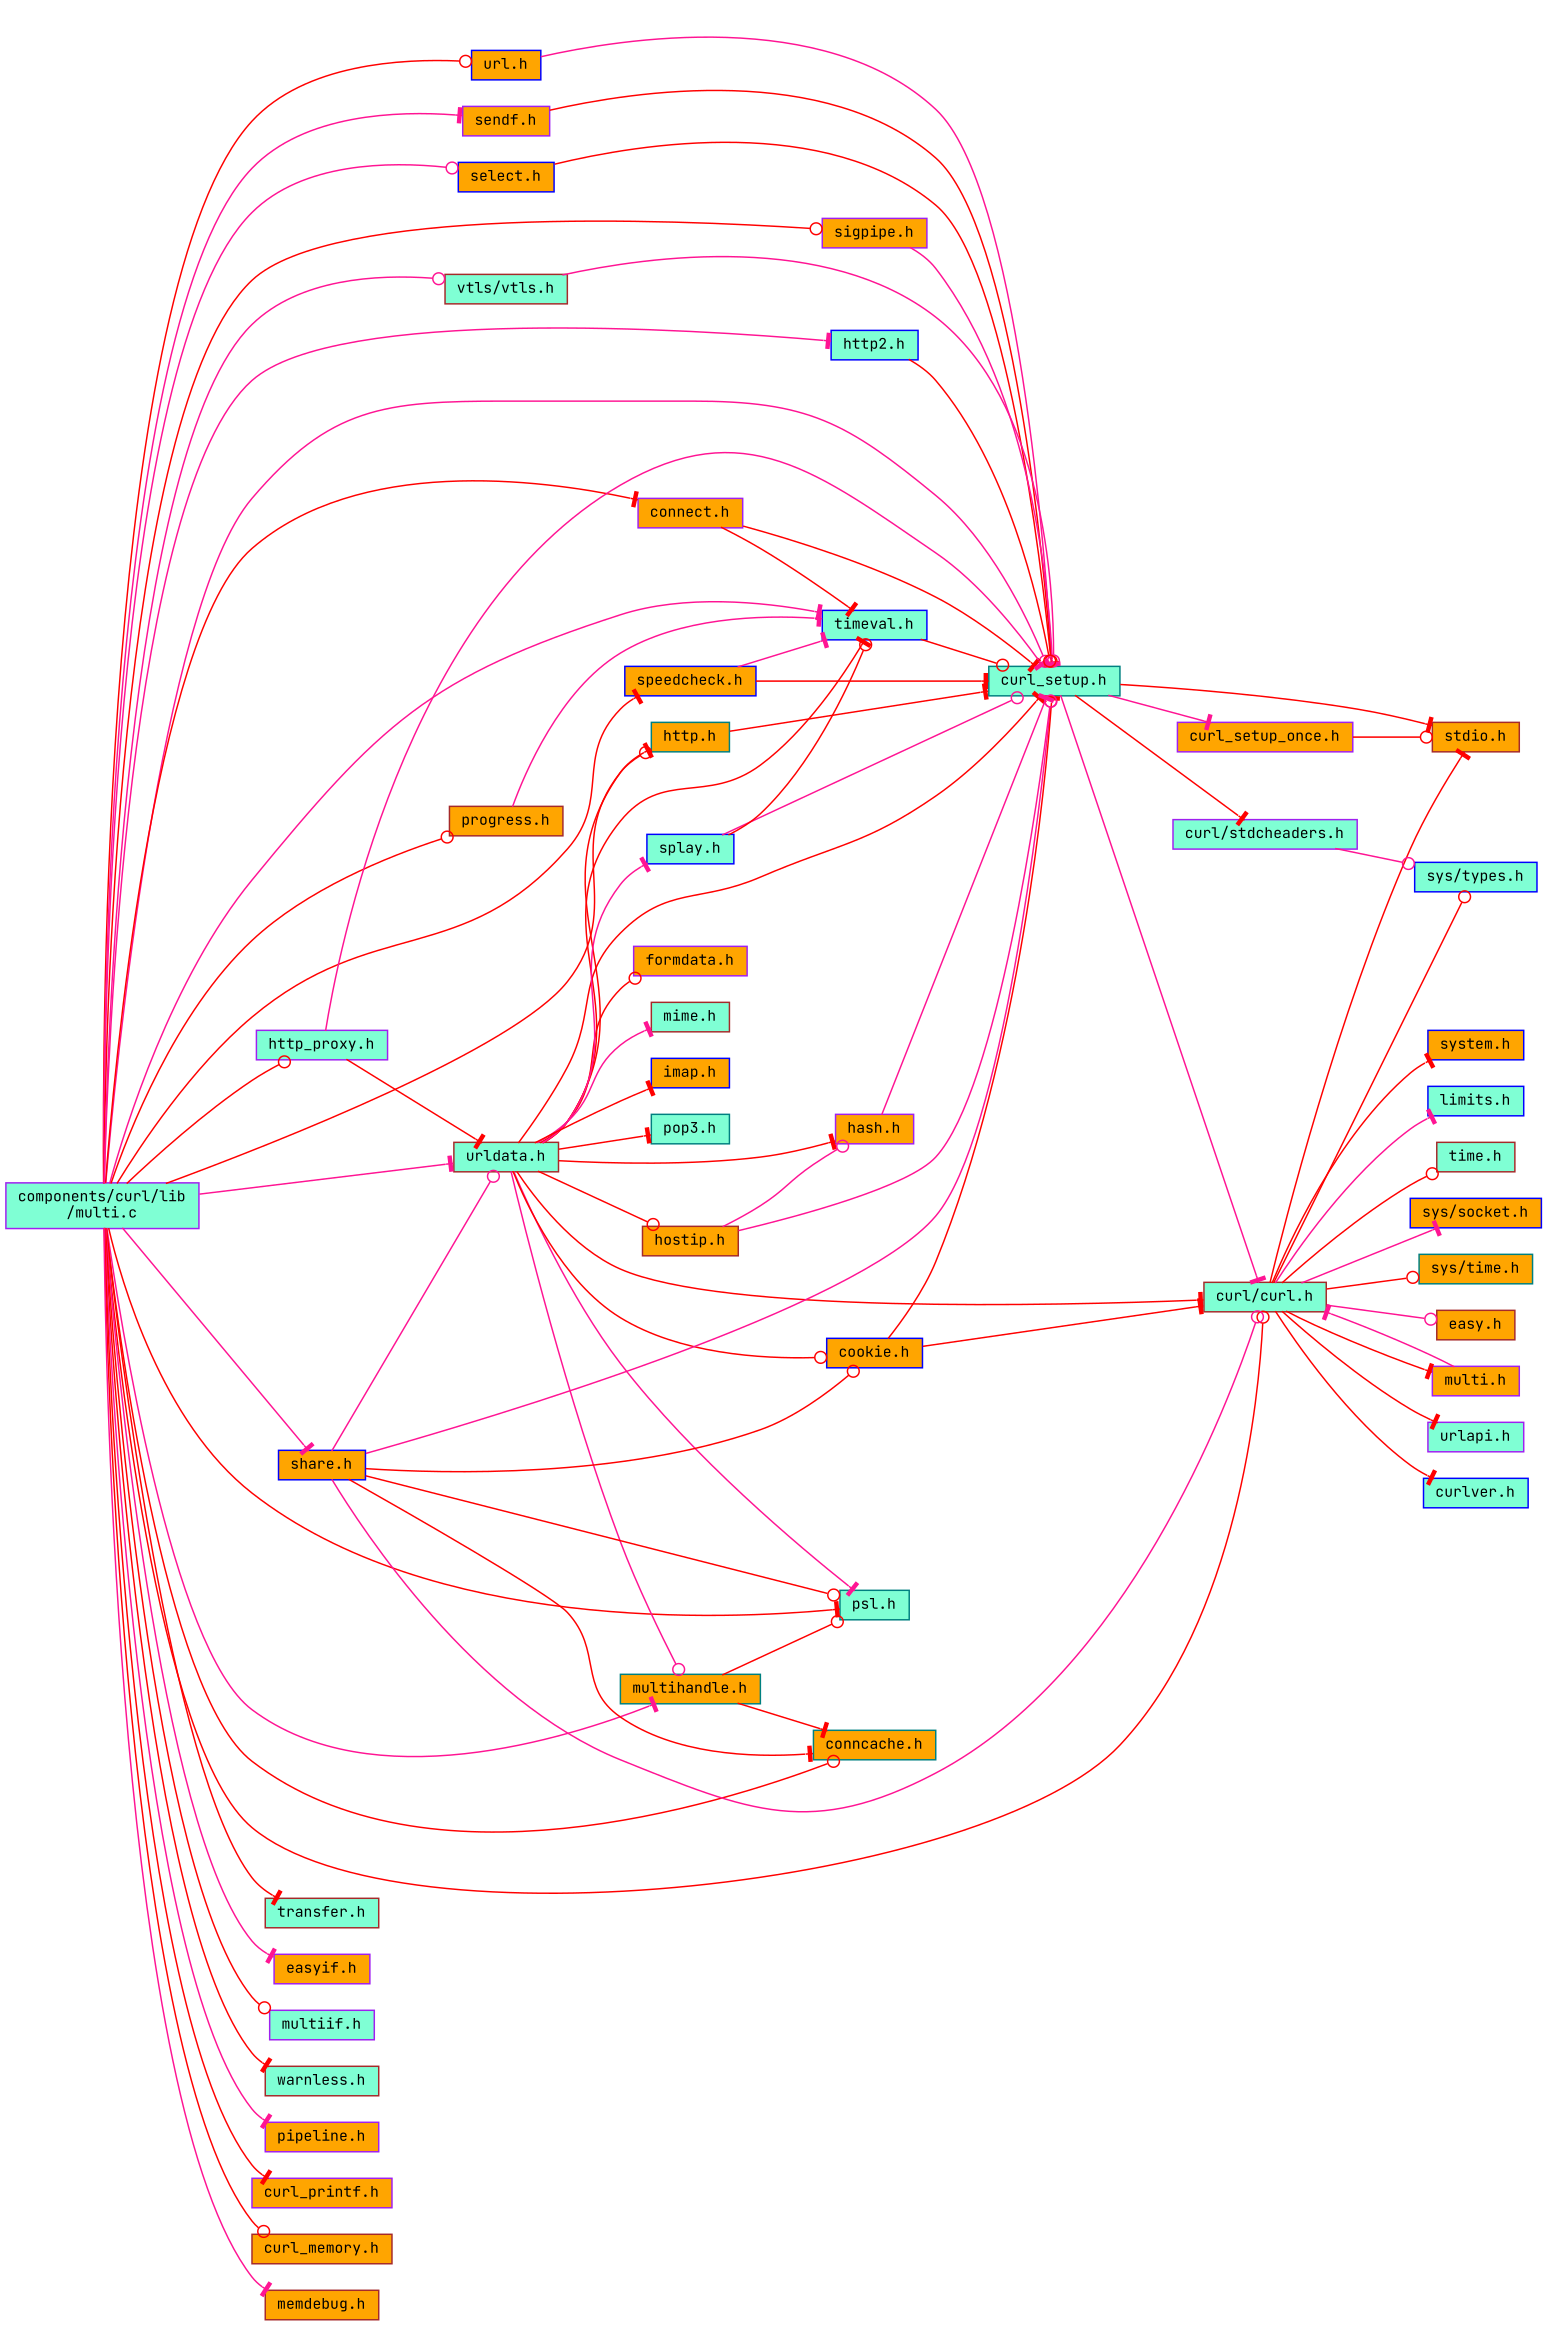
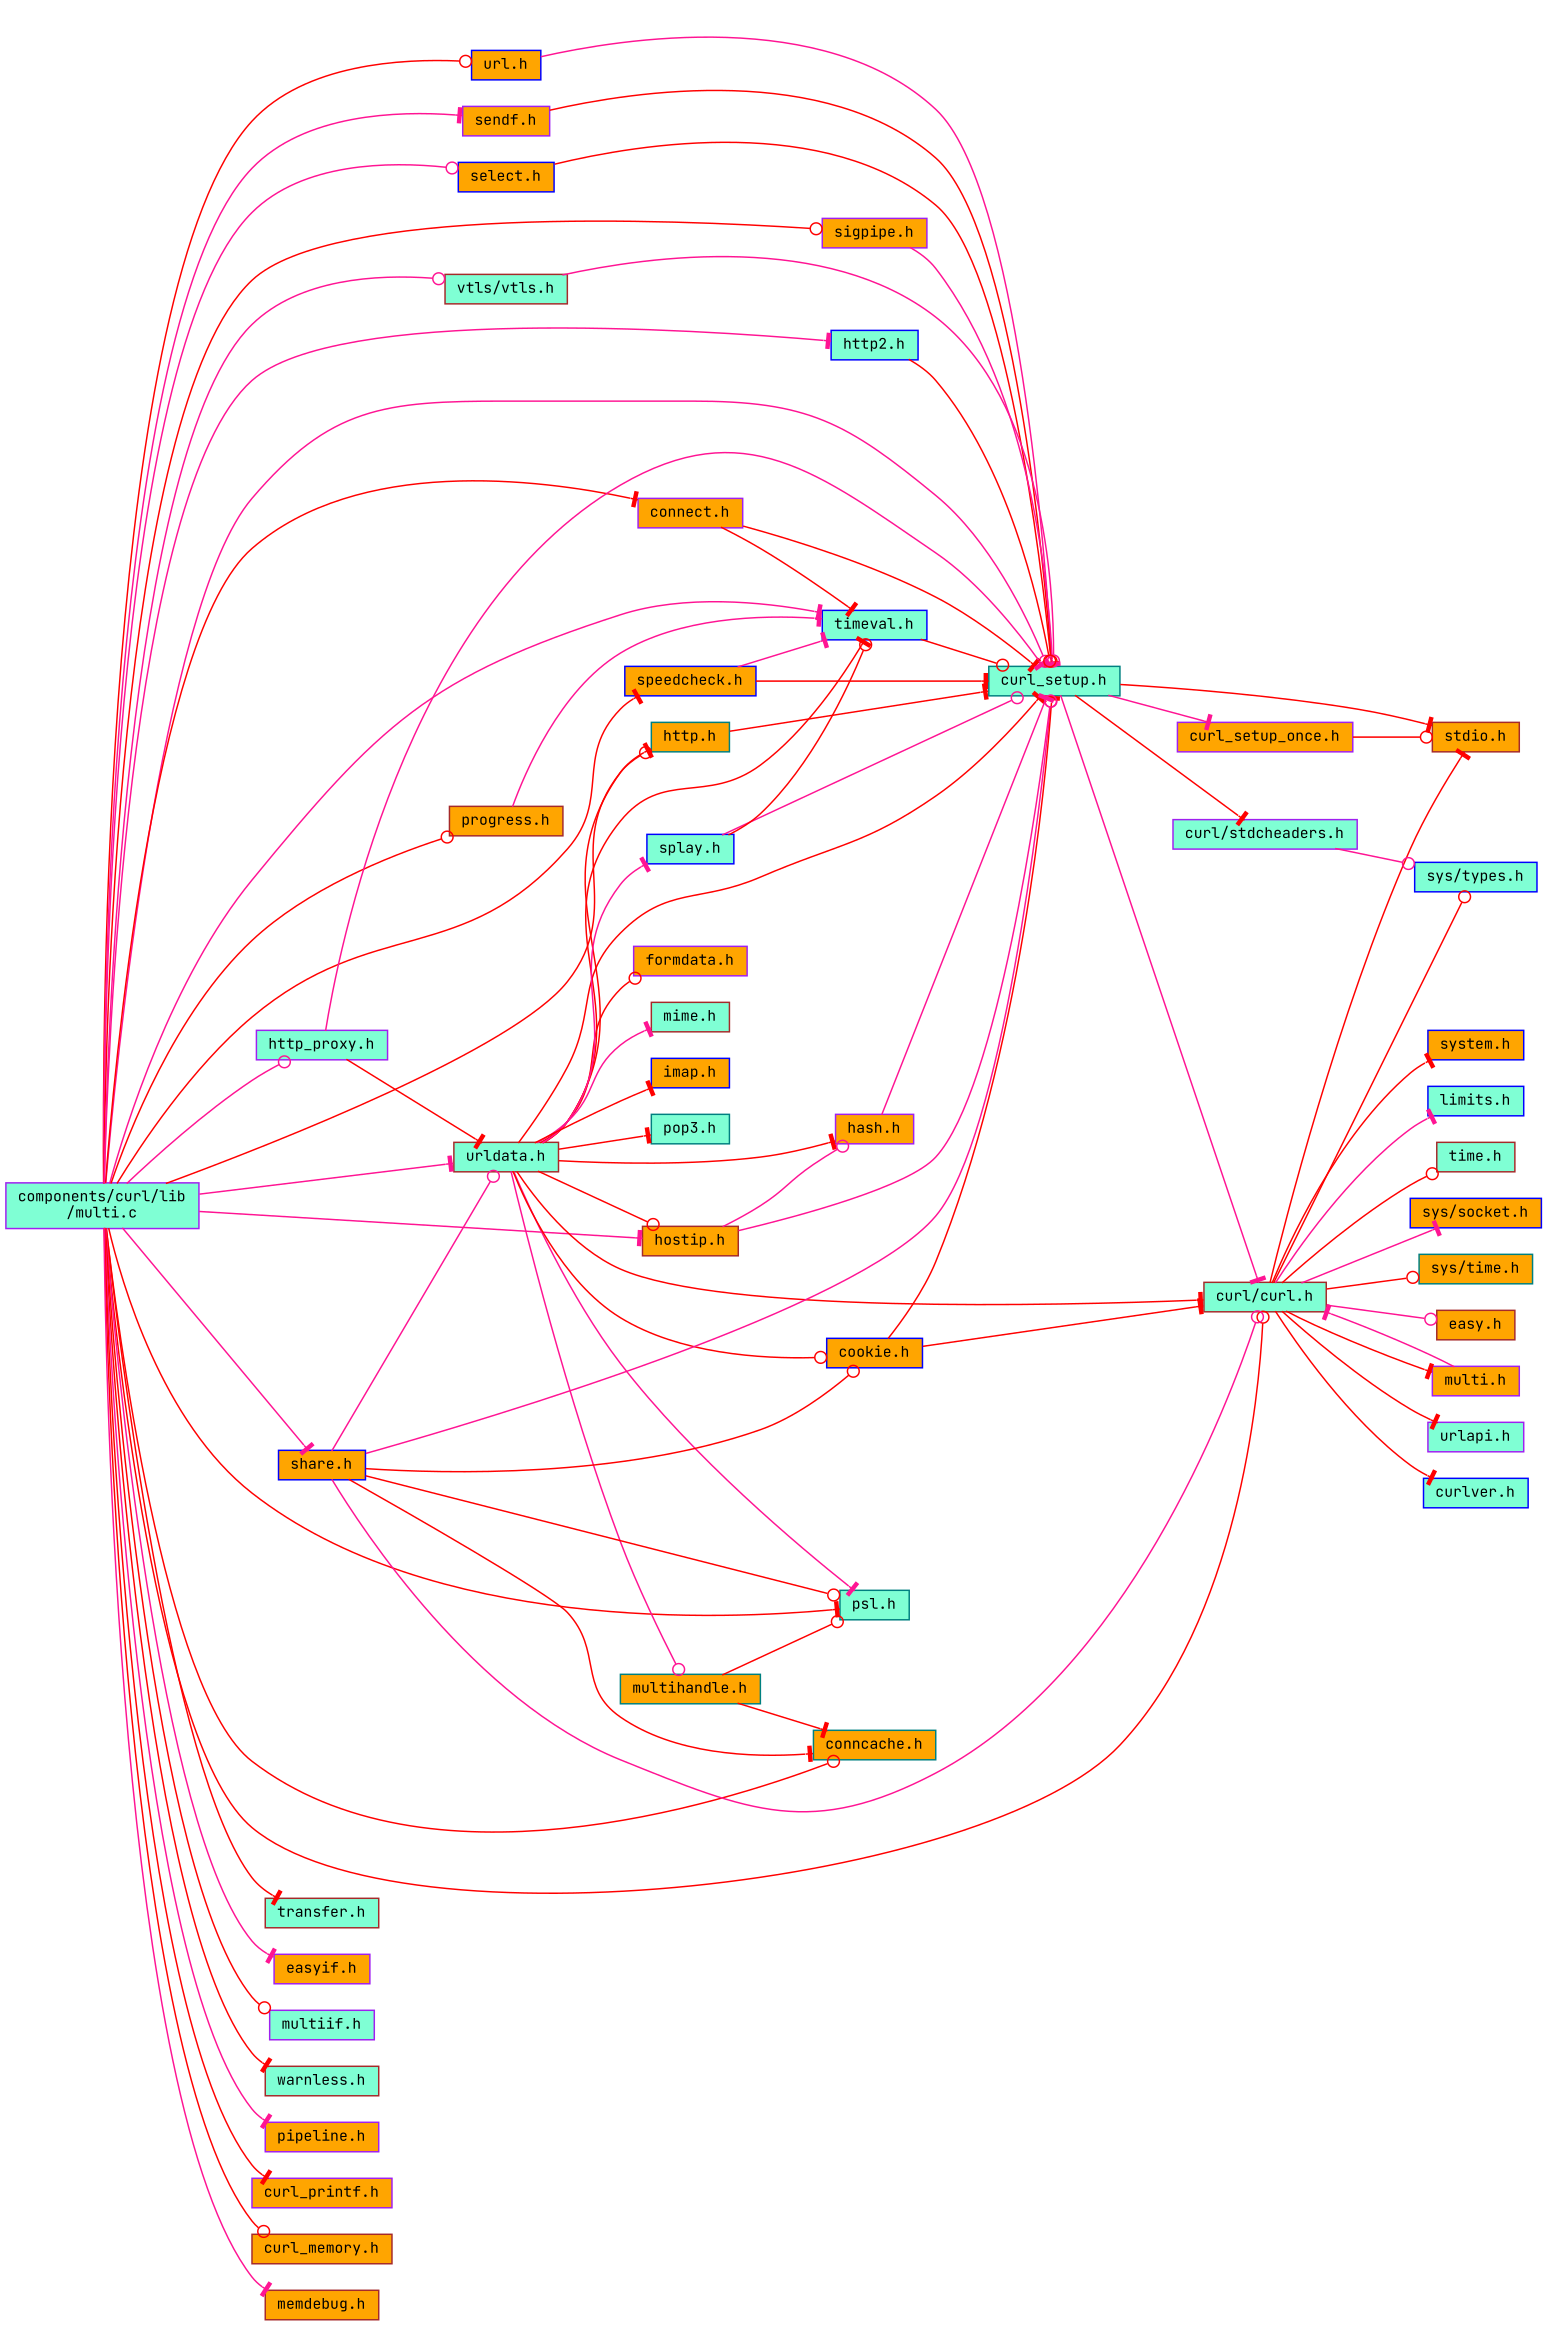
edge "components/curl/lib /multi.c" -> "http_proxy.h": color red -> deeppink
edge "components/curl/lib /multi.c" -> "multihandle.h": now "components/curl/lib /multi.c" -> "hostip.h"
